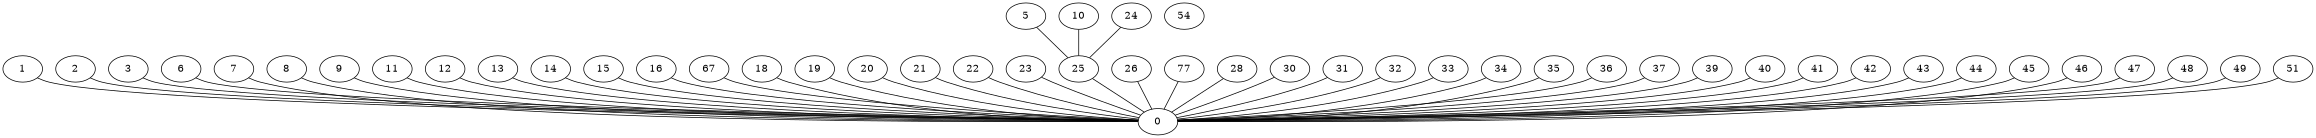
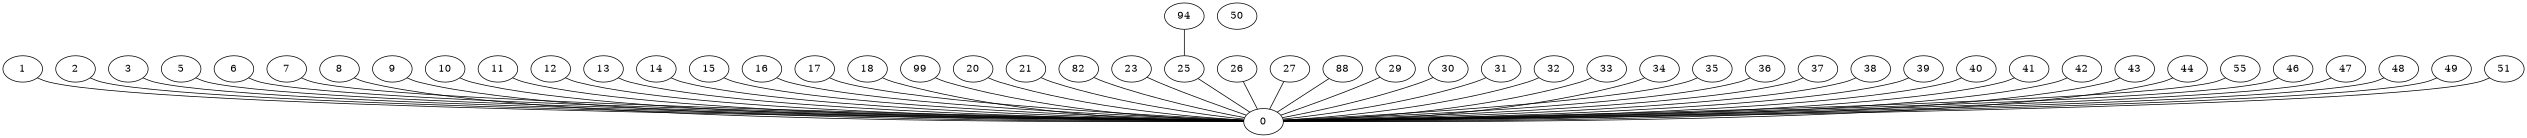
node "24": label "24" -> "94"
node "54": label "54" -> "50"
edge "5" -- "25": now "5" -- "0"
edge "10" -- "25": now "10" -- "0"
node "67": label "67" -> "17"
node "19": label "19" -> "99"
node "22": label "22" -> "82"
node "77": label "77" -> "27"
node "28": label "28" -> "88"
node "29": added
node "38": added
node "45": label "45" -> "55"
